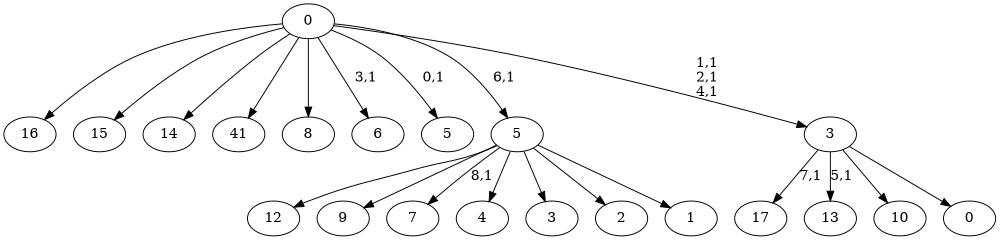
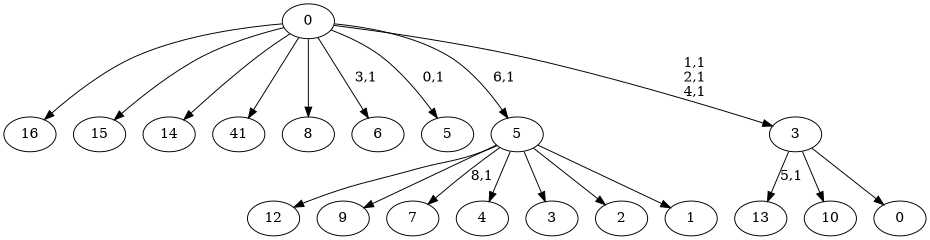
node "17": removed
